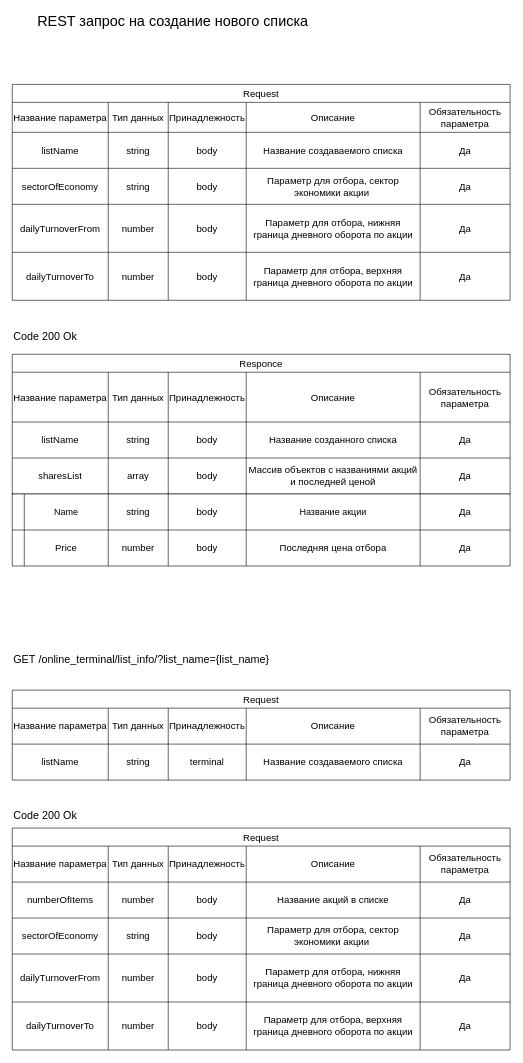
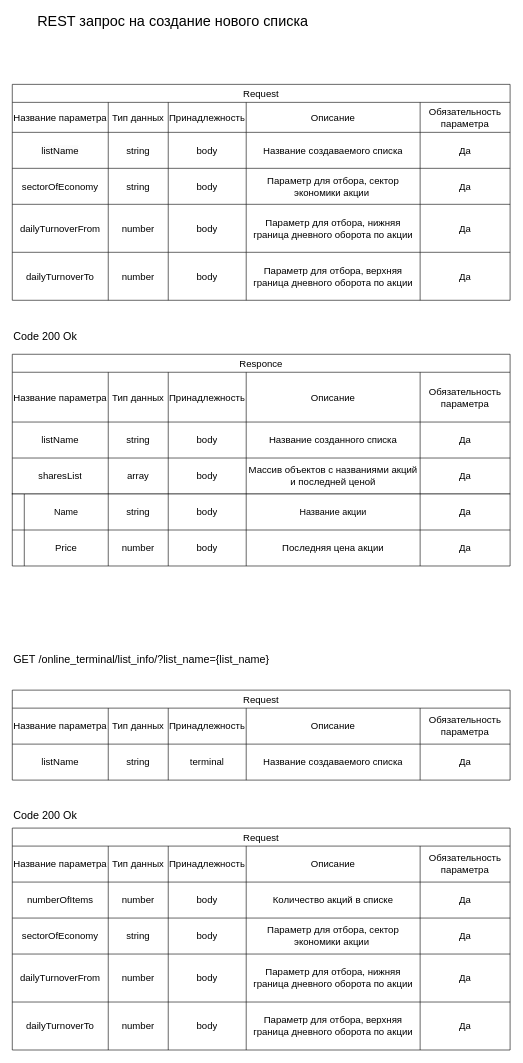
node "Последняя цена отбора": label "Последняя цена отбора" -> "Последняя цена акции"
node "Название акций в списке": label "Название акций в списке" -> "Количество акций в списке"
